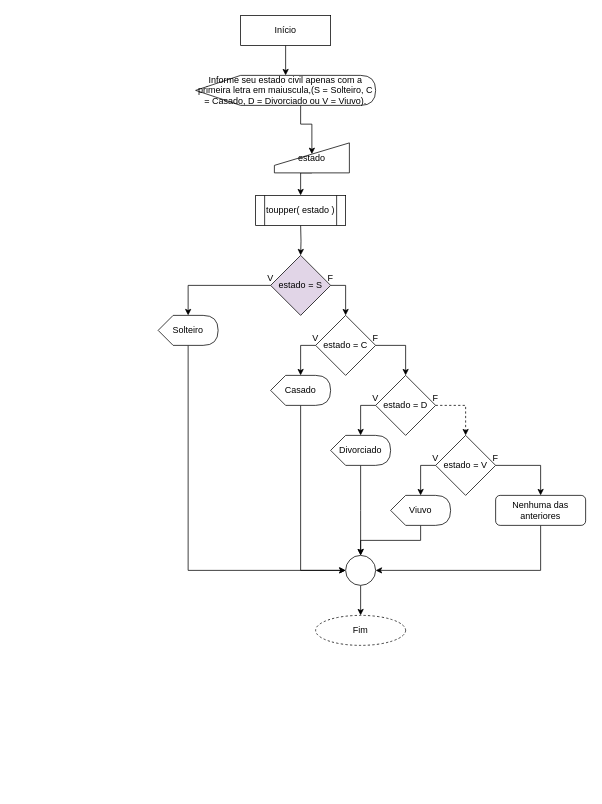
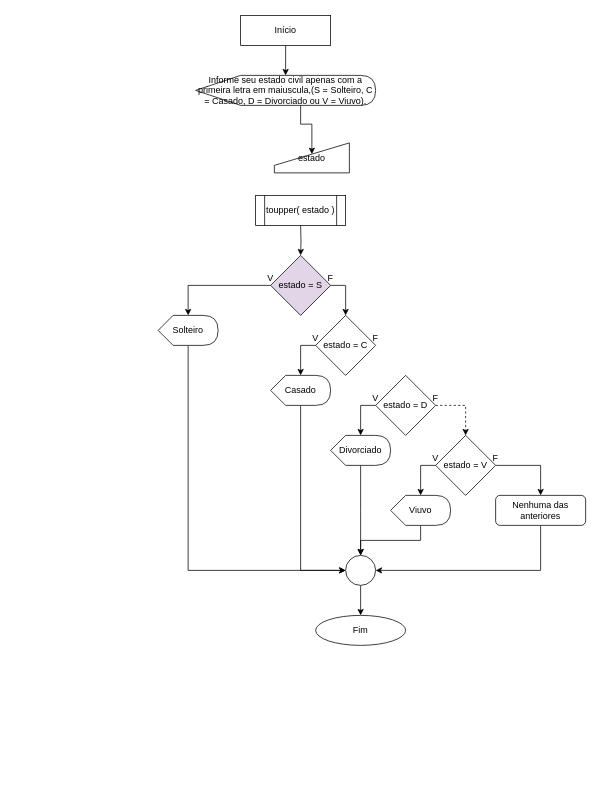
edge "estado" -> "toupper( estado )": removed
edge "estado = C" -> "estado = D": removed
node "Fim": style dashed -> solid
